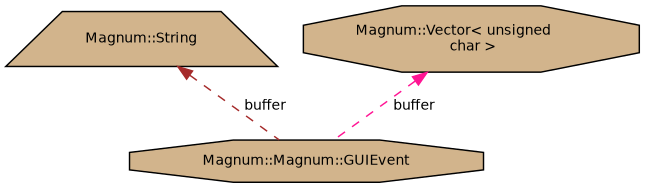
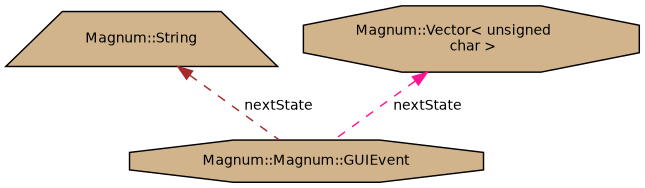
edge "Magnum::Magnum::GUIEvent" -> "Magnum::String": label " buffer" -> " nextState"
edge "Magnum::Magnum::GUIEvent" -> "Magnum::Vector< unsigned char >": label " buffer" -> " nextState"
